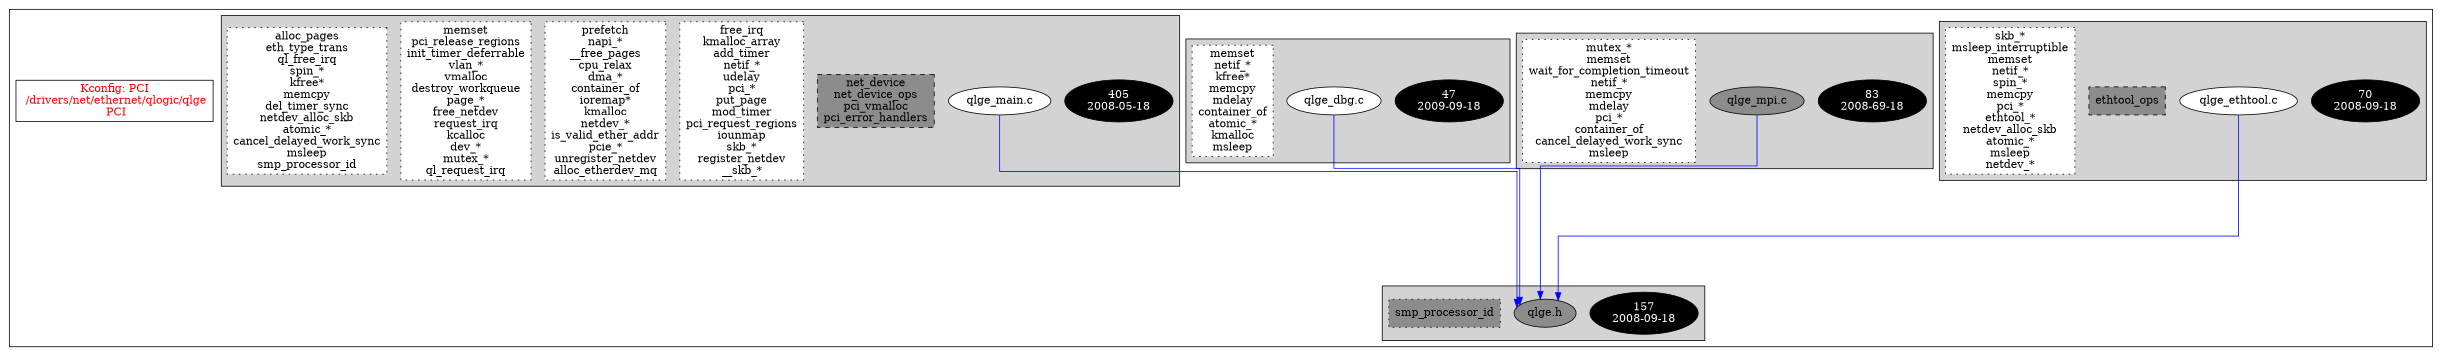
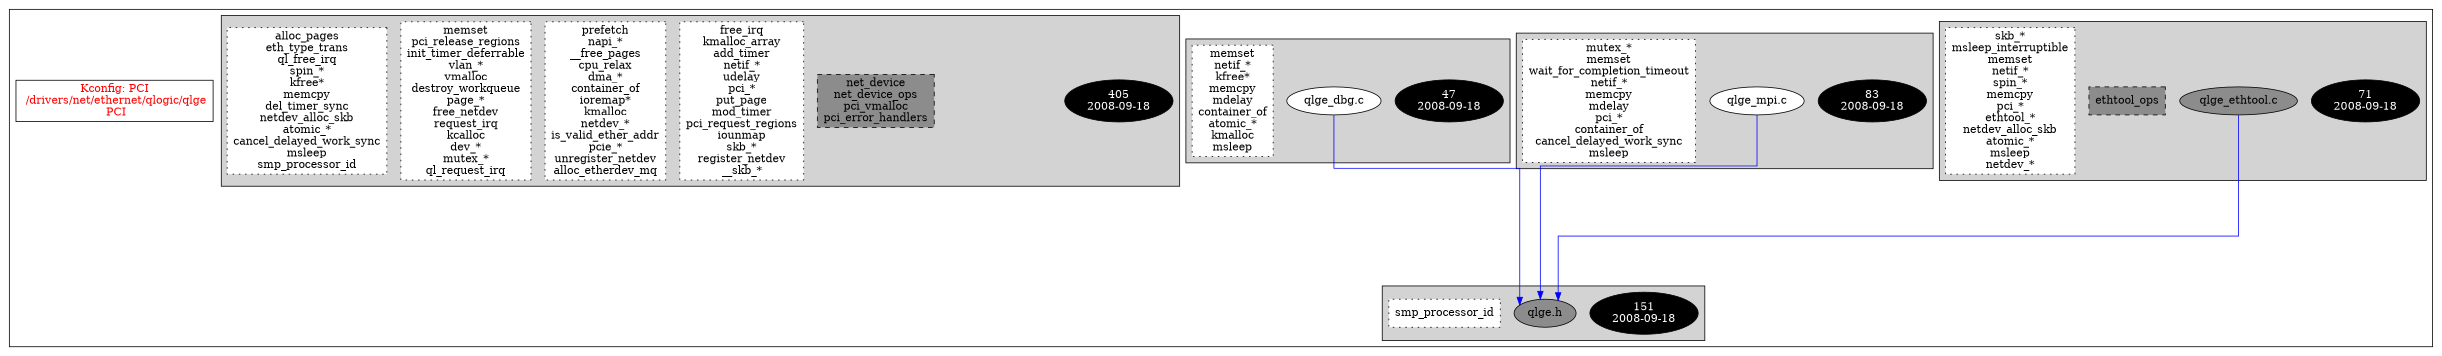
node "qlge_main.c": removed
node "405 2008-05-18": label "405 2008-05-18" -> "405 2008-09-18"
node "47 2009-09-18": label "47 2009-09-18" -> "47 2008-09-18"
node "qlge_mpi.c": fillcolor grey55 -> white
node "83 2008-69-18": label "83 2008-69-18" -> "83 2008-09-18"
node "qlge_ethtool.c": fillcolor white -> grey55
node "70 2008-09-18": label "70 2008-09-18" -> "71 2008-09-18"
node "smp_processor_id": fillcolor grey55 -> white
node "157 2008-09-18": label "157 2008-09-18" -> "151 2008-09-18"
